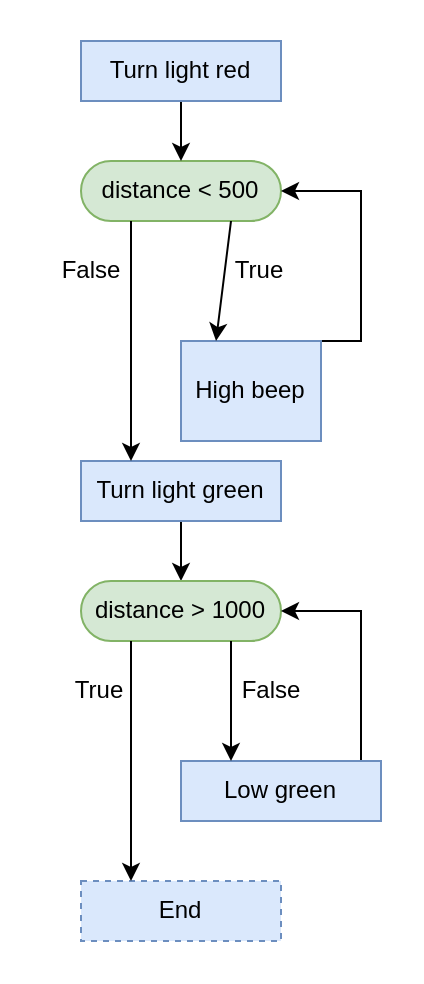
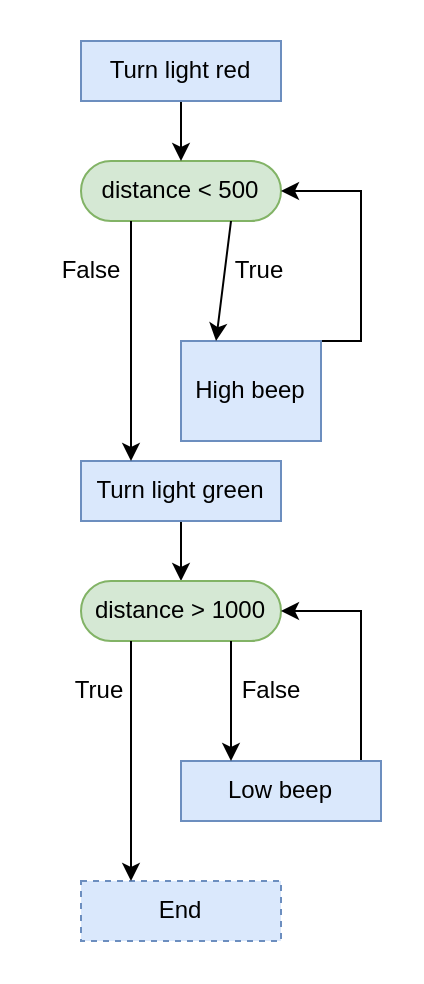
node "Low green": label "Low green" -> "Low beep"
